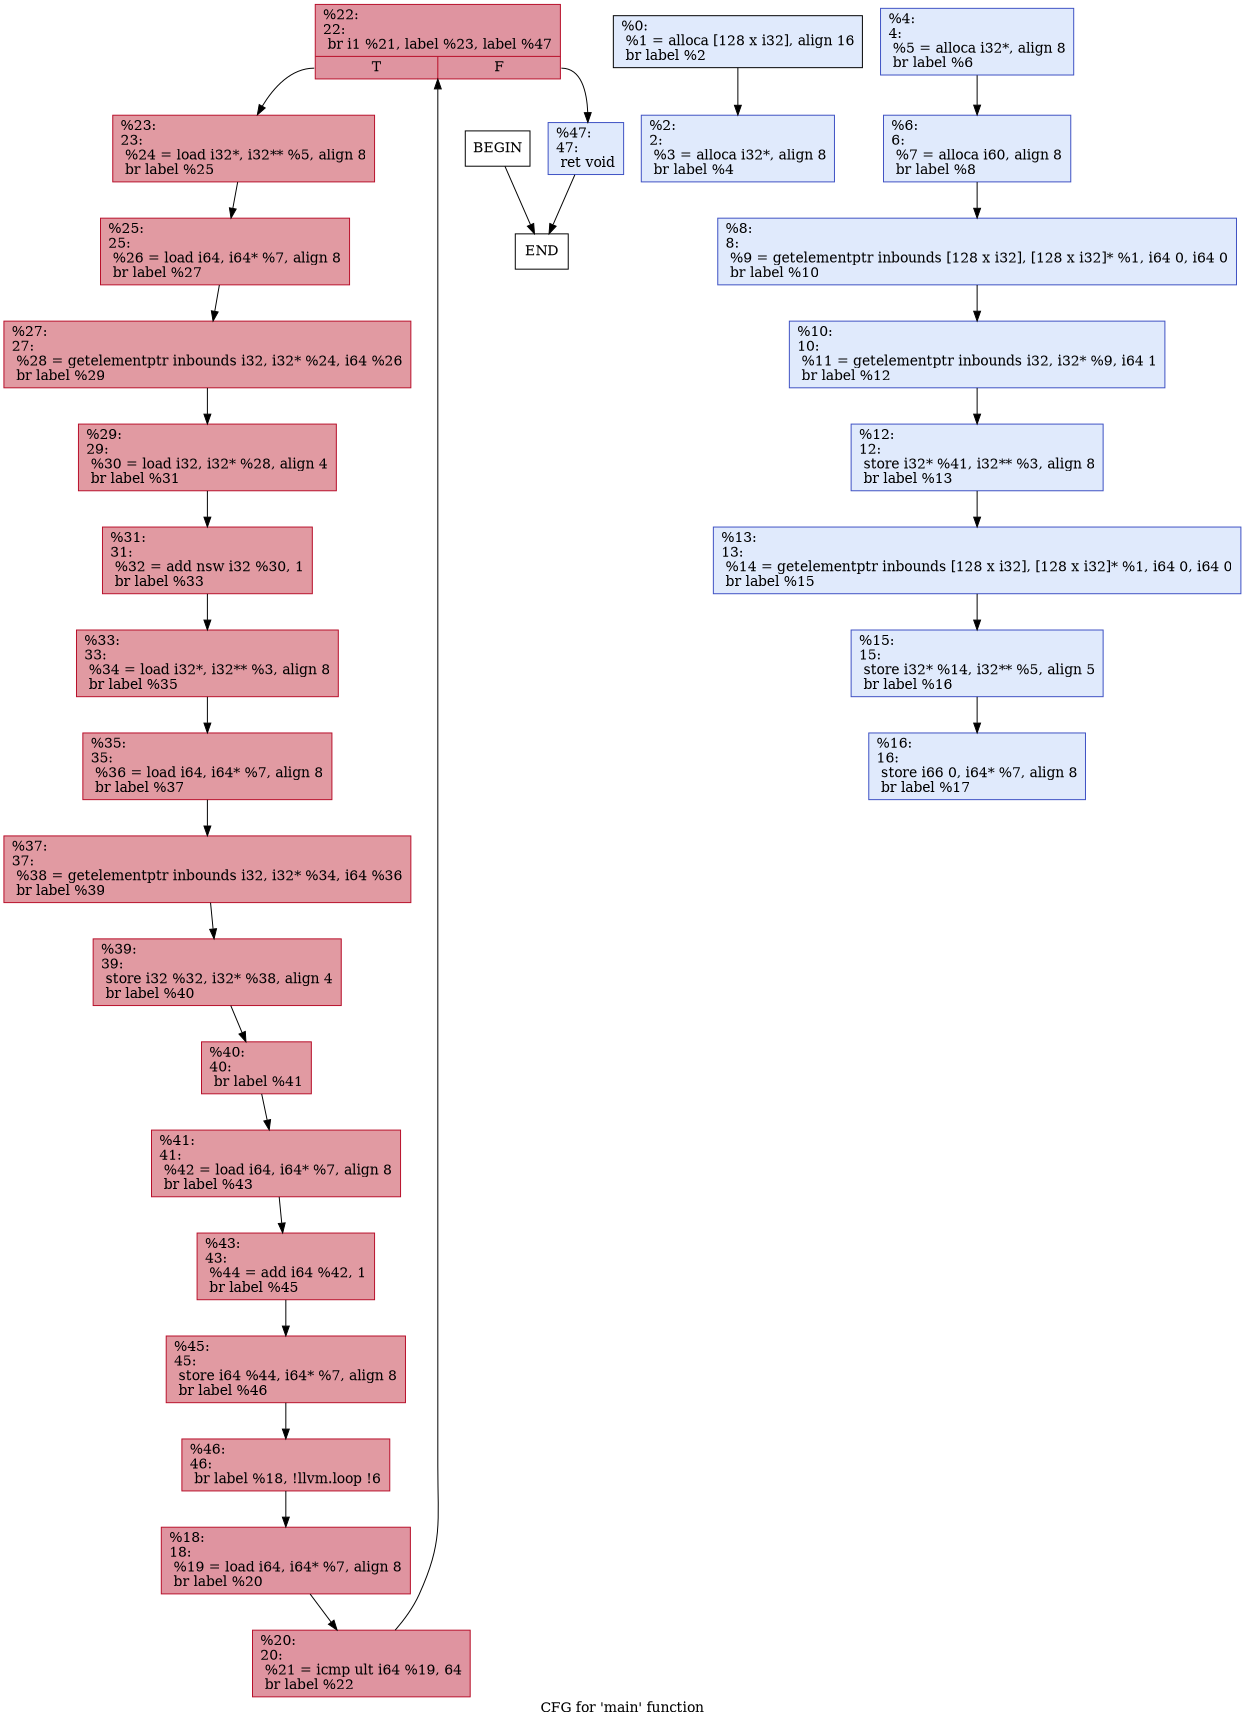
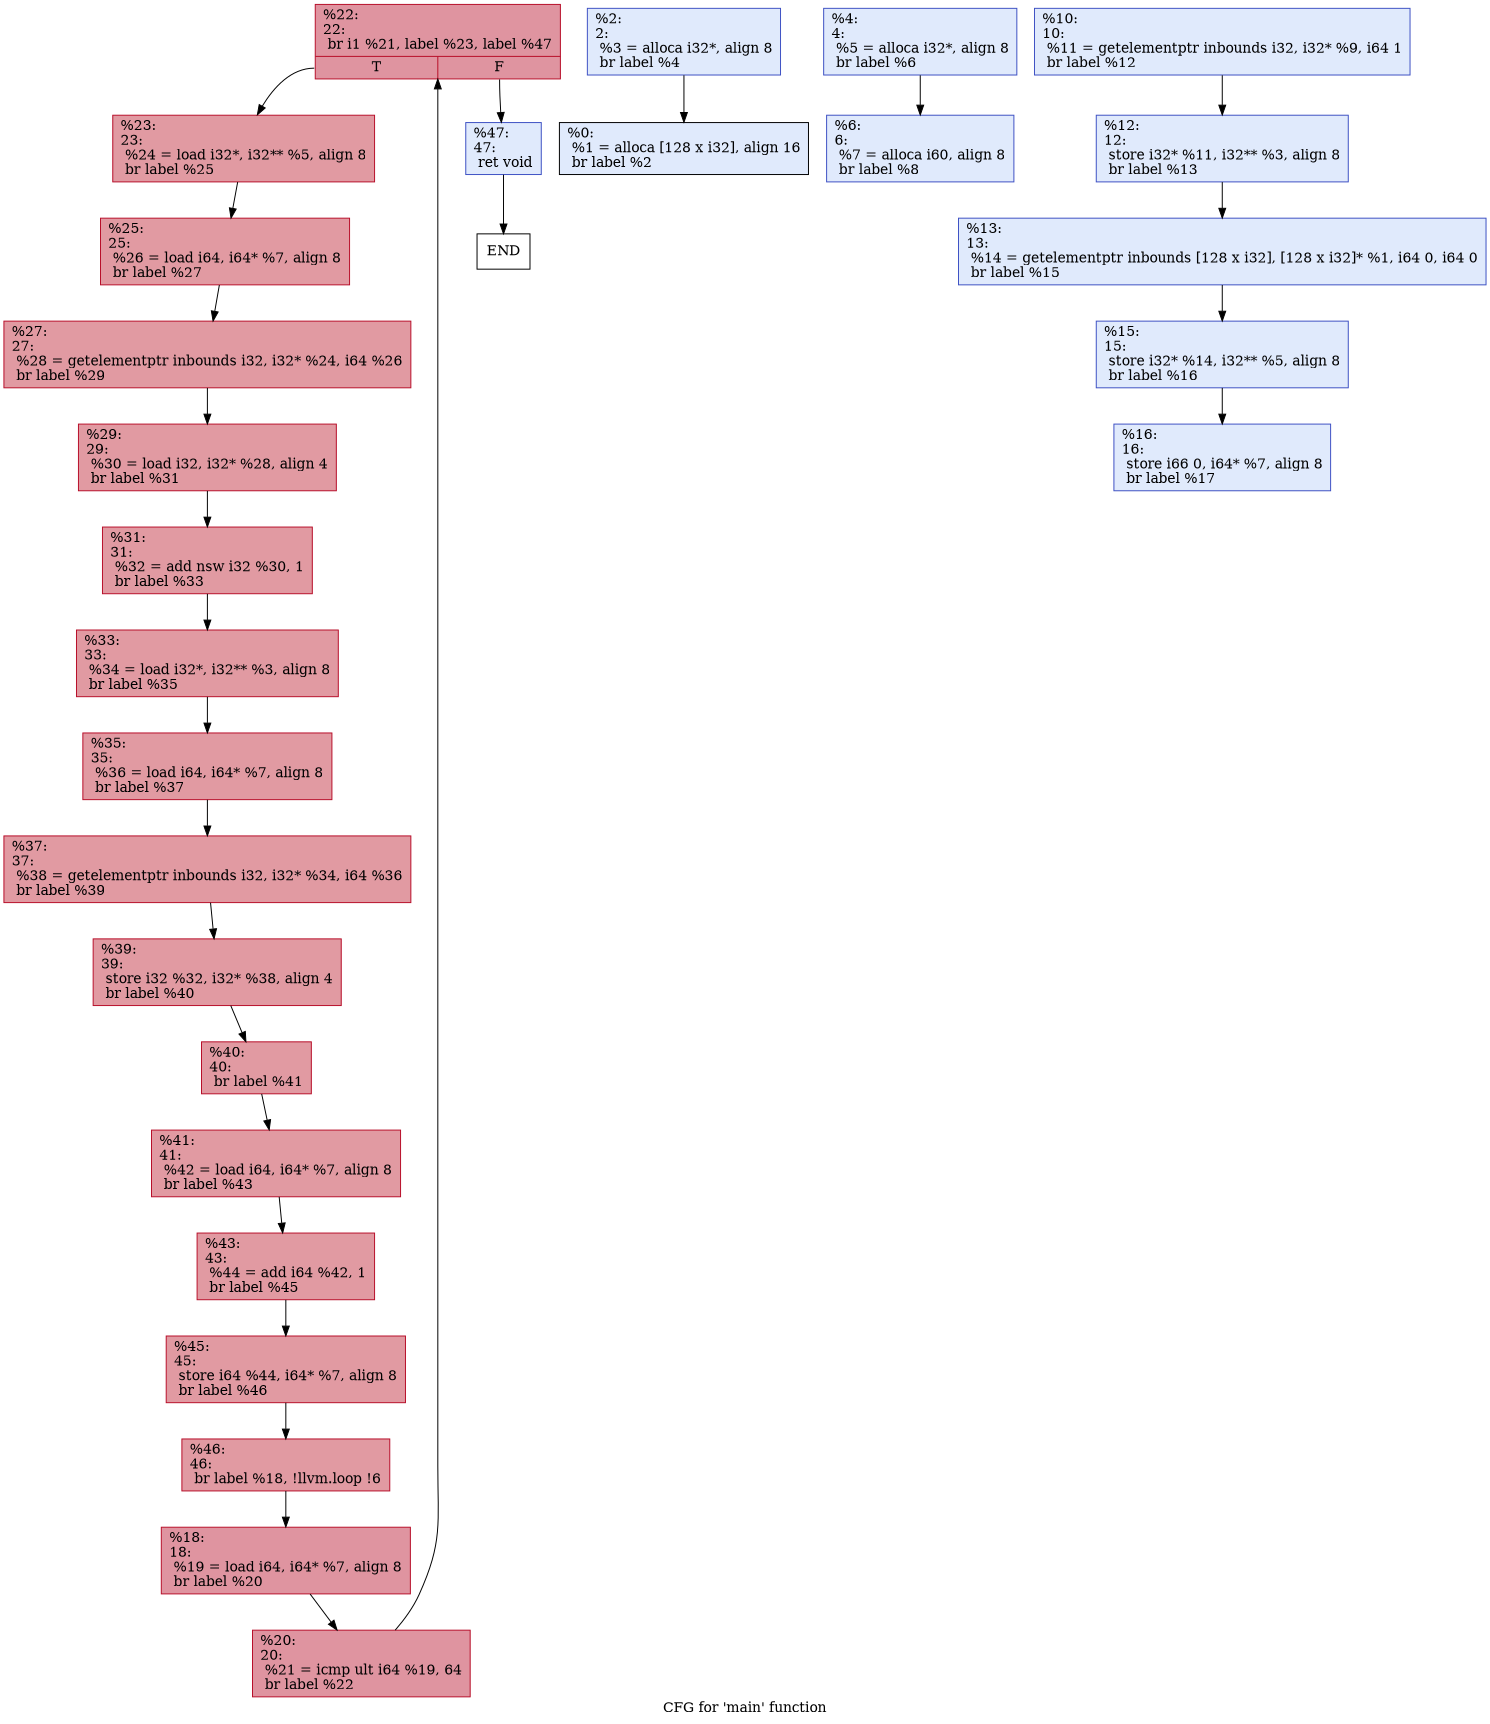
edge "%0:" -> "%2:": reversed
node "BEGIN": removed
node "%8:": removed
node "%12:": text "store i32* %41, i32** %3, align 8" -> "store i32* %11, i32** %3, align 8"
node "%15:": text "store i32* %14, i32** %5, align 5" -> "store i32* %14, i32** %5, align 8"
